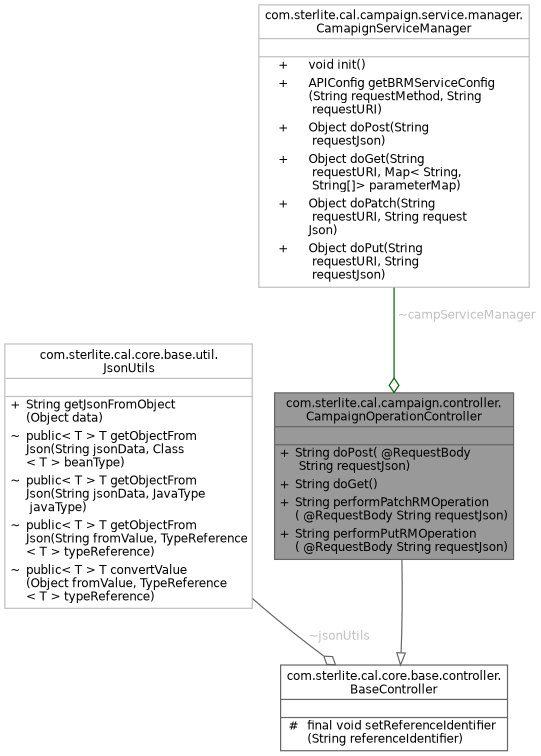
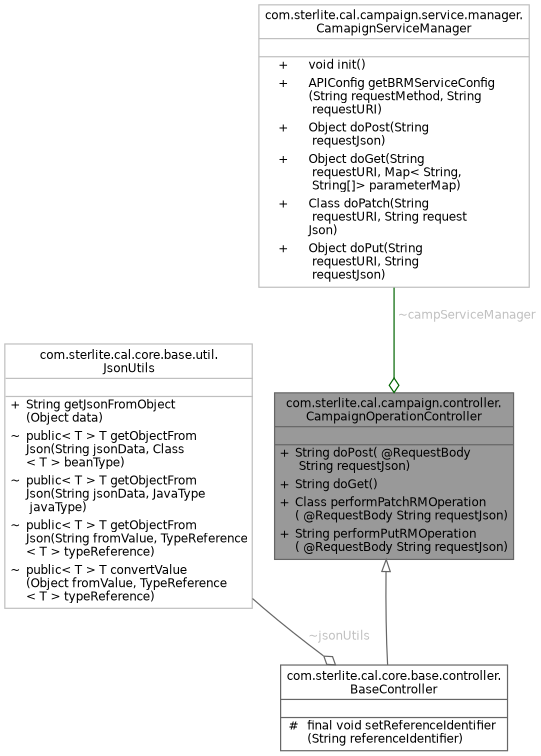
node "com.sterlite.cal.campaign.service.manager.": text "Object doPatch(String" -> "Class doPatch(String"
node "com.sterlite.cal.campaign.controller.": text "String performPatchRMOperation" -> "Class performPatchRMOperation"
edge "com.sterlite.cal.campaign.controller." -> "com.sterlite.cal.core.base.controller.": reversed
